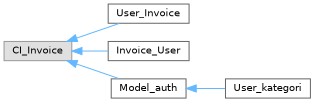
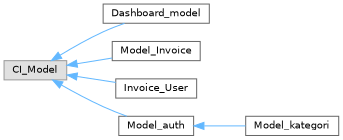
node "User_Invoice": label "User_Invoice" -> "Model_Invoice"
node "Dashboard_model": added
node "CI_Invoice": label "CI_Invoice" -> "CI_Model"
node "User_kategori": label "User_kategori" -> "Model_kategori"
